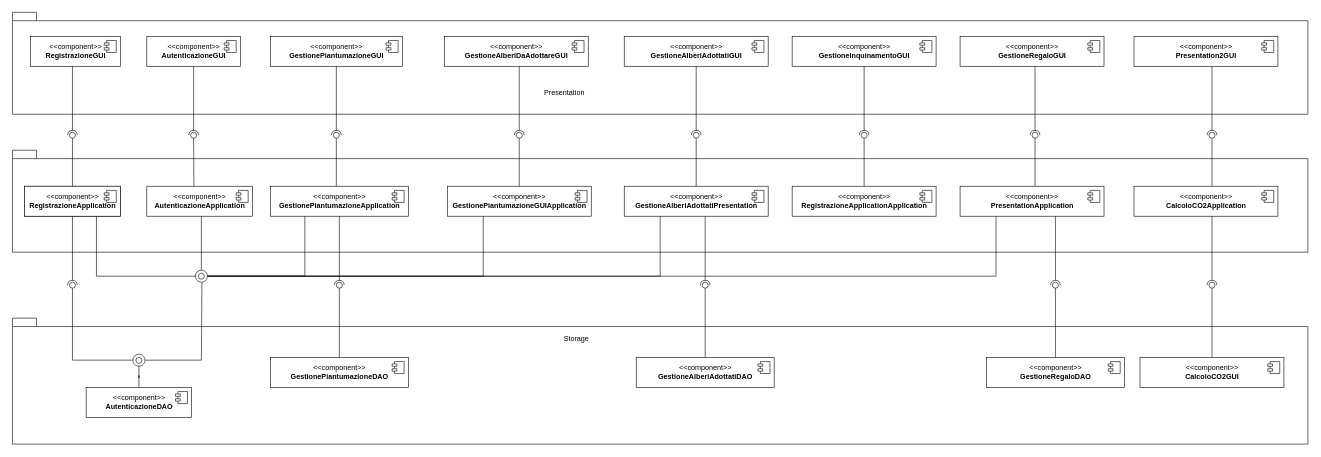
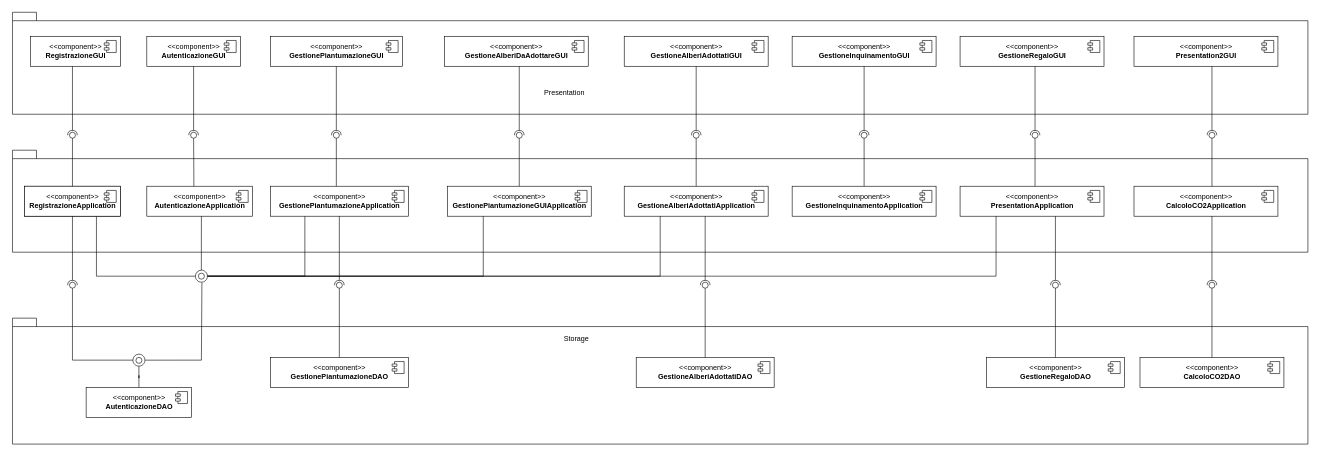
node "<<component>> GestioneAlberiAdottatiPresentation": label "<<component>> GestioneAlberiAdottatiPresentation" -> "<<component>> GestioneAlberiAdottatiApplication"
node "<<component>> RegistrazioneApplicationApplication": label "<<component>> RegistrazioneApplicationApplication" -> "<<component>> GestioneInquinamentoApplication"
node "<<component>> CalcoloCO2GUI": label "<<component>> CalcoloCO2GUI" -> "<<component>> CalcoloCO2DAO"
